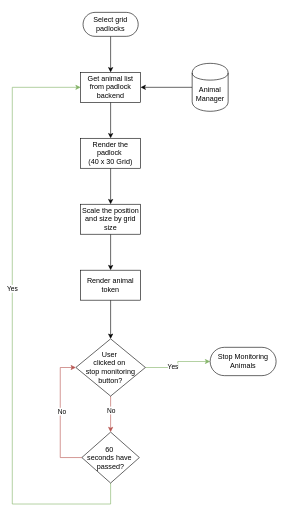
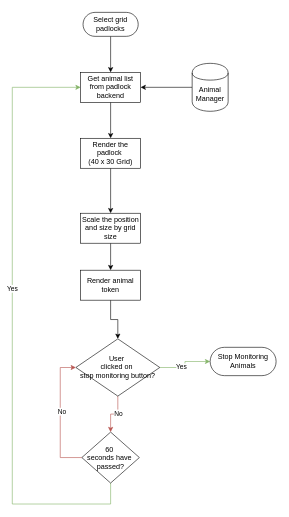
node "Scale the position and size by grid size": moved (111, 219) -> (111, 228)
node "User clicked on stop monitoring button?": size 70x57 -> 84x57
